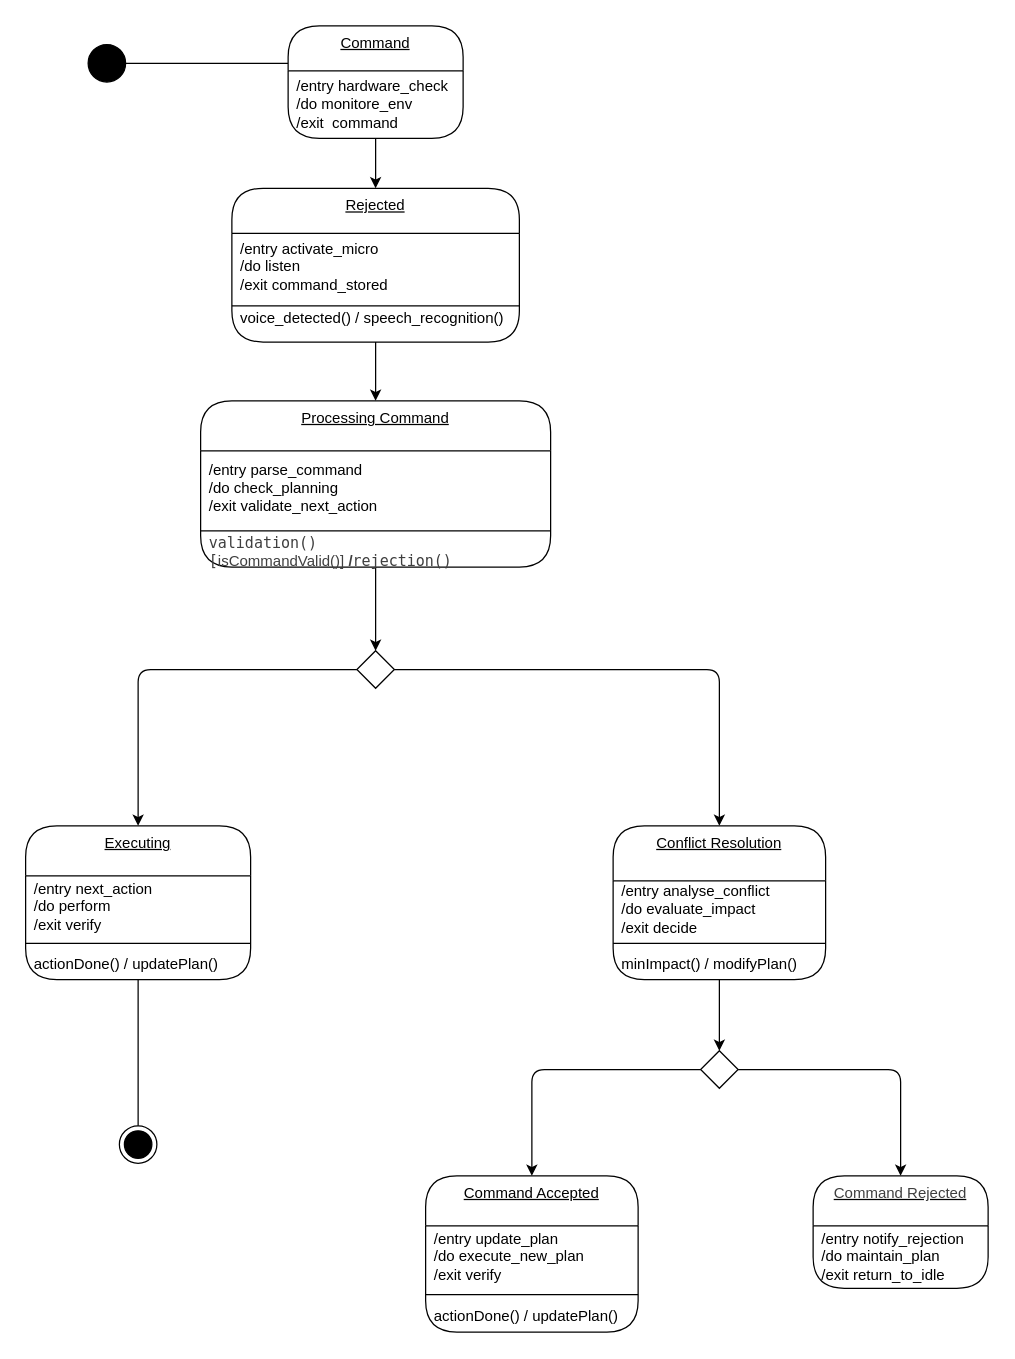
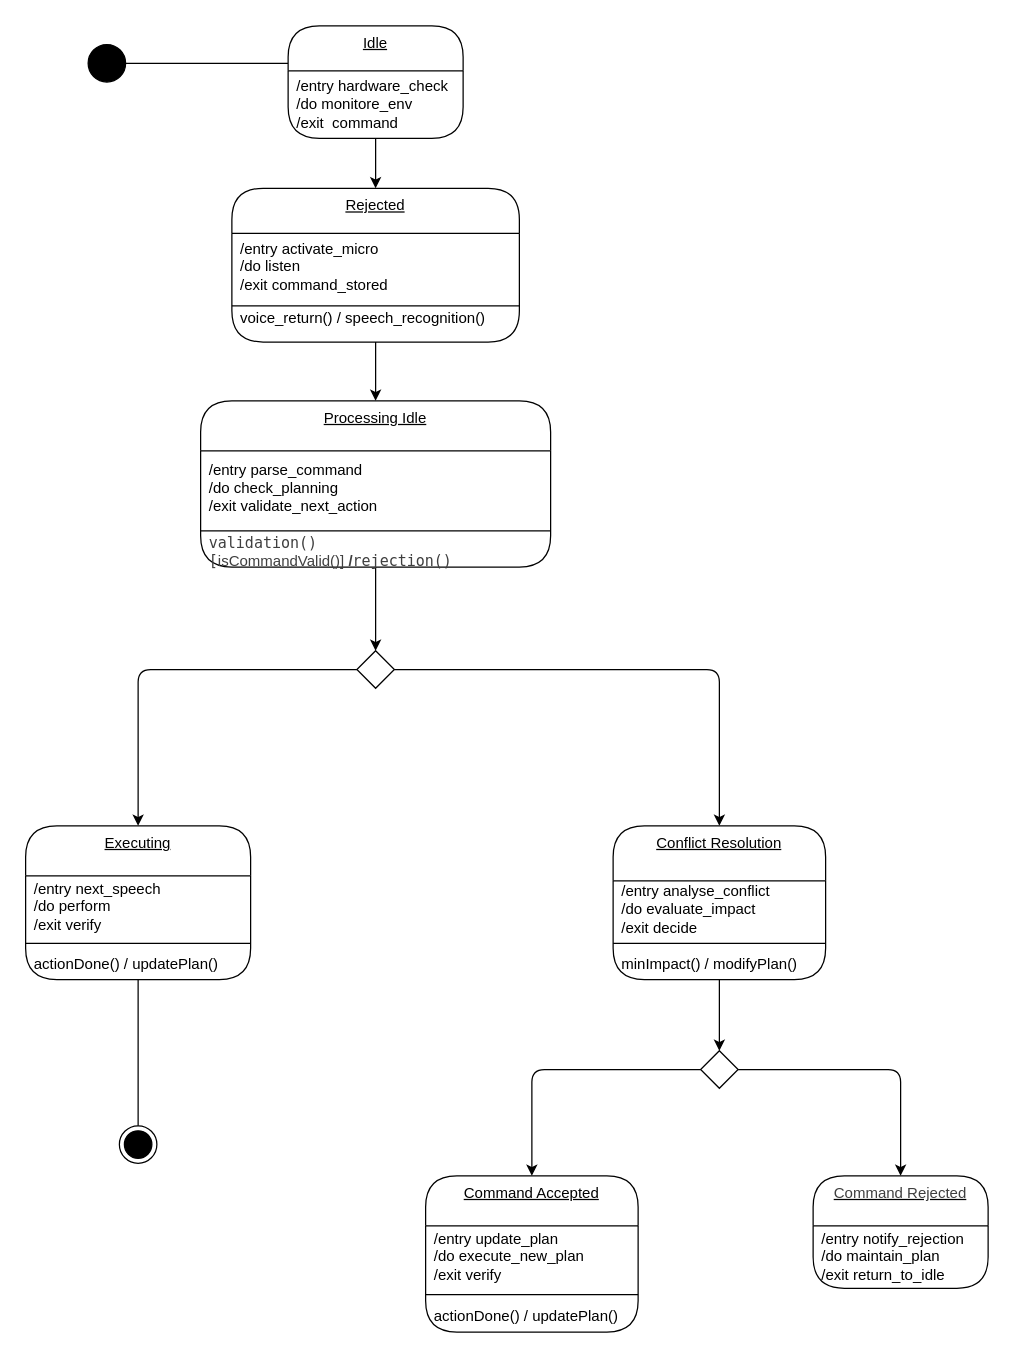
node "Command": label "Command" -> "Idle"
node "voice_detected() / speech_recognition()": label "voice_detected() / speech_recognition()" -> "voice_return() / speech_recognition()"
node "Processing Command": label "Processing Command" -> "Processing Idle"
node "/entry next_action /do perform /exit verify": label "/entry next_action /do perform /exit verify" -> "/entry next_speech /do perform /exit verify"
